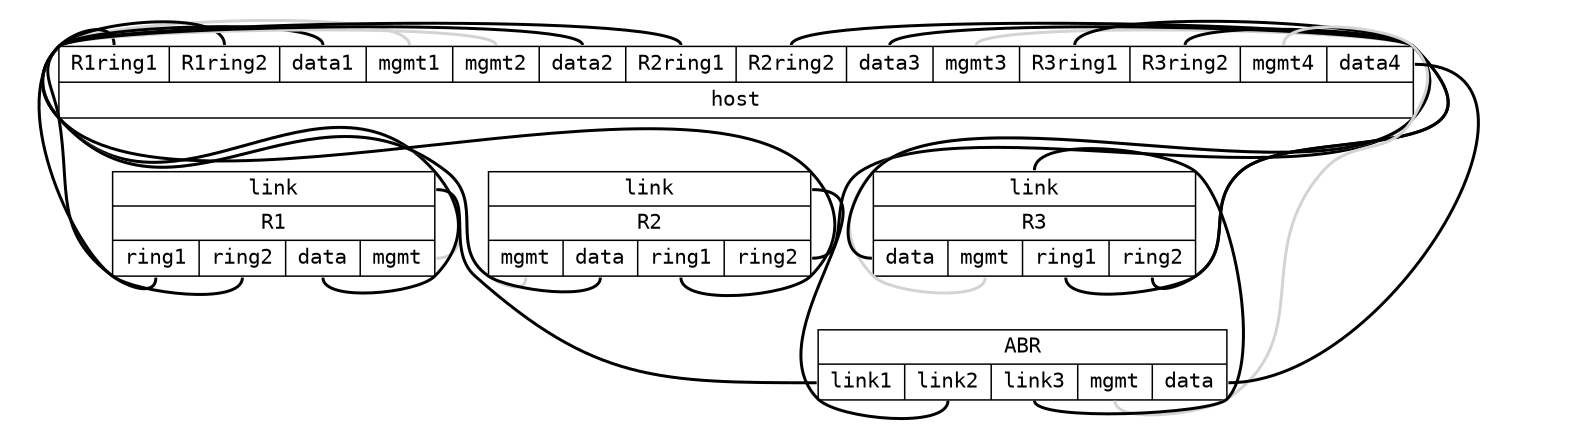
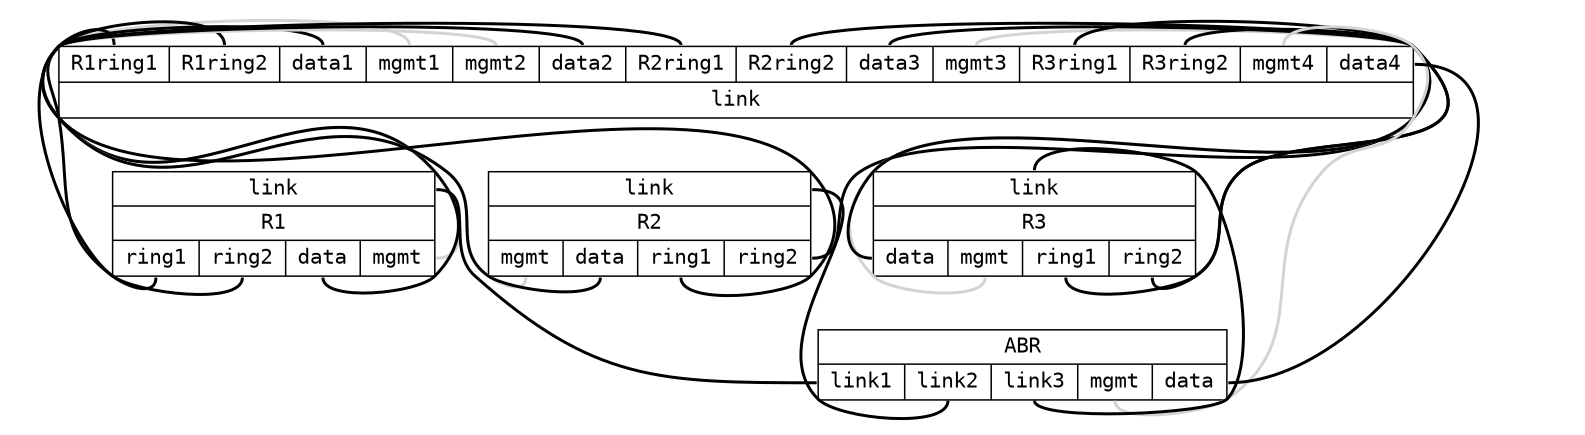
node "R1ring1": text "host" -> "link"
